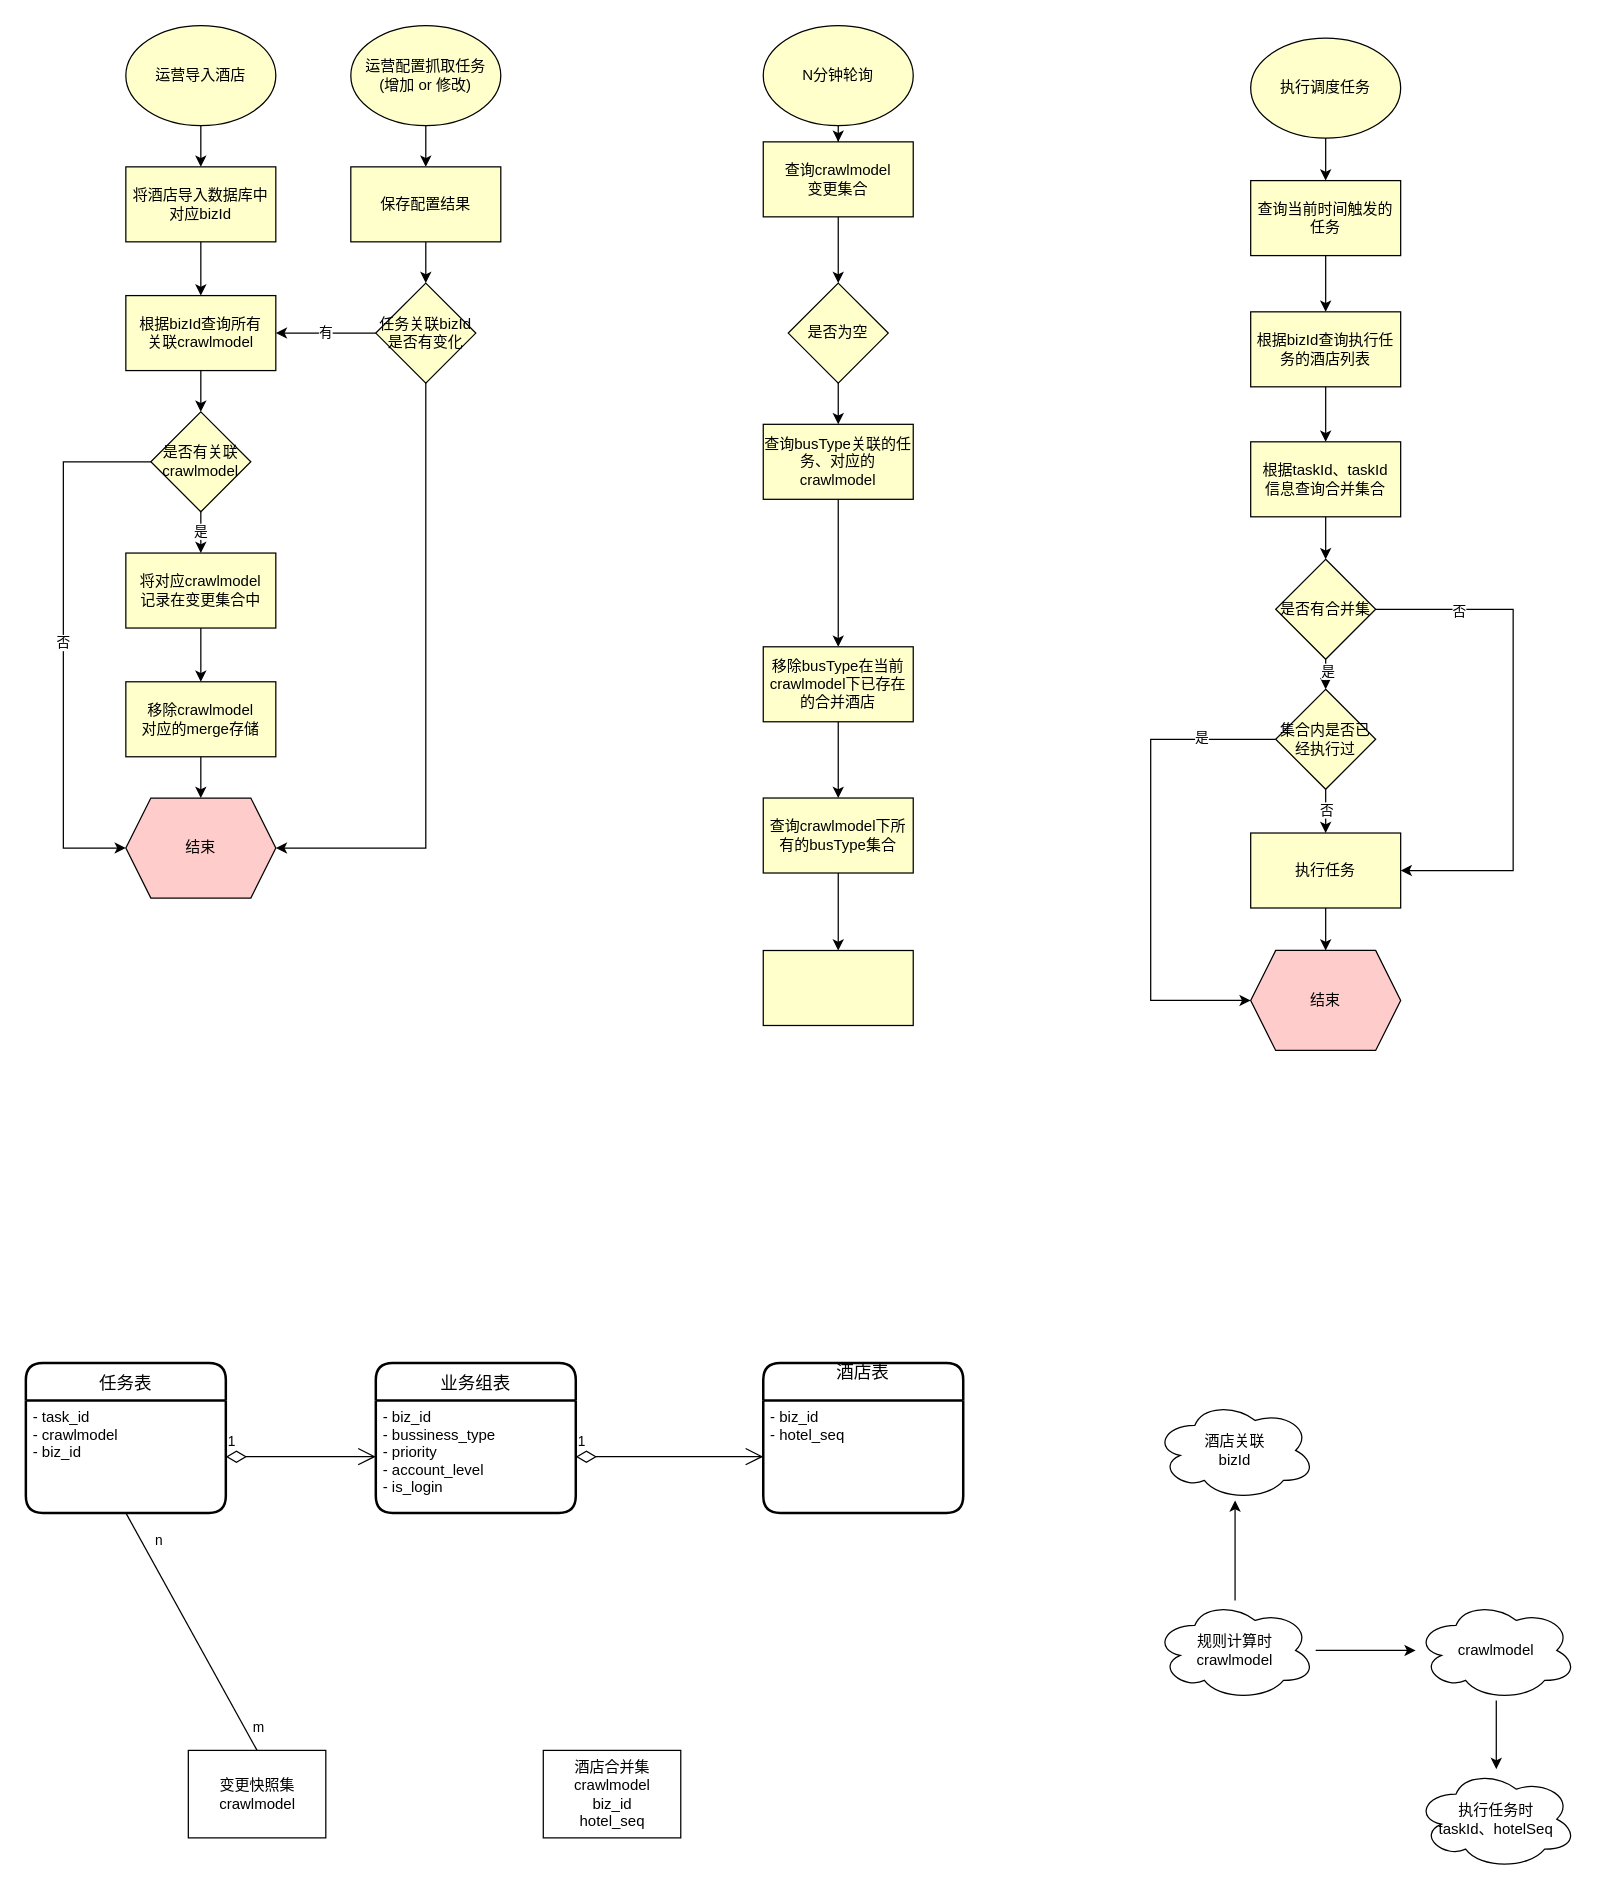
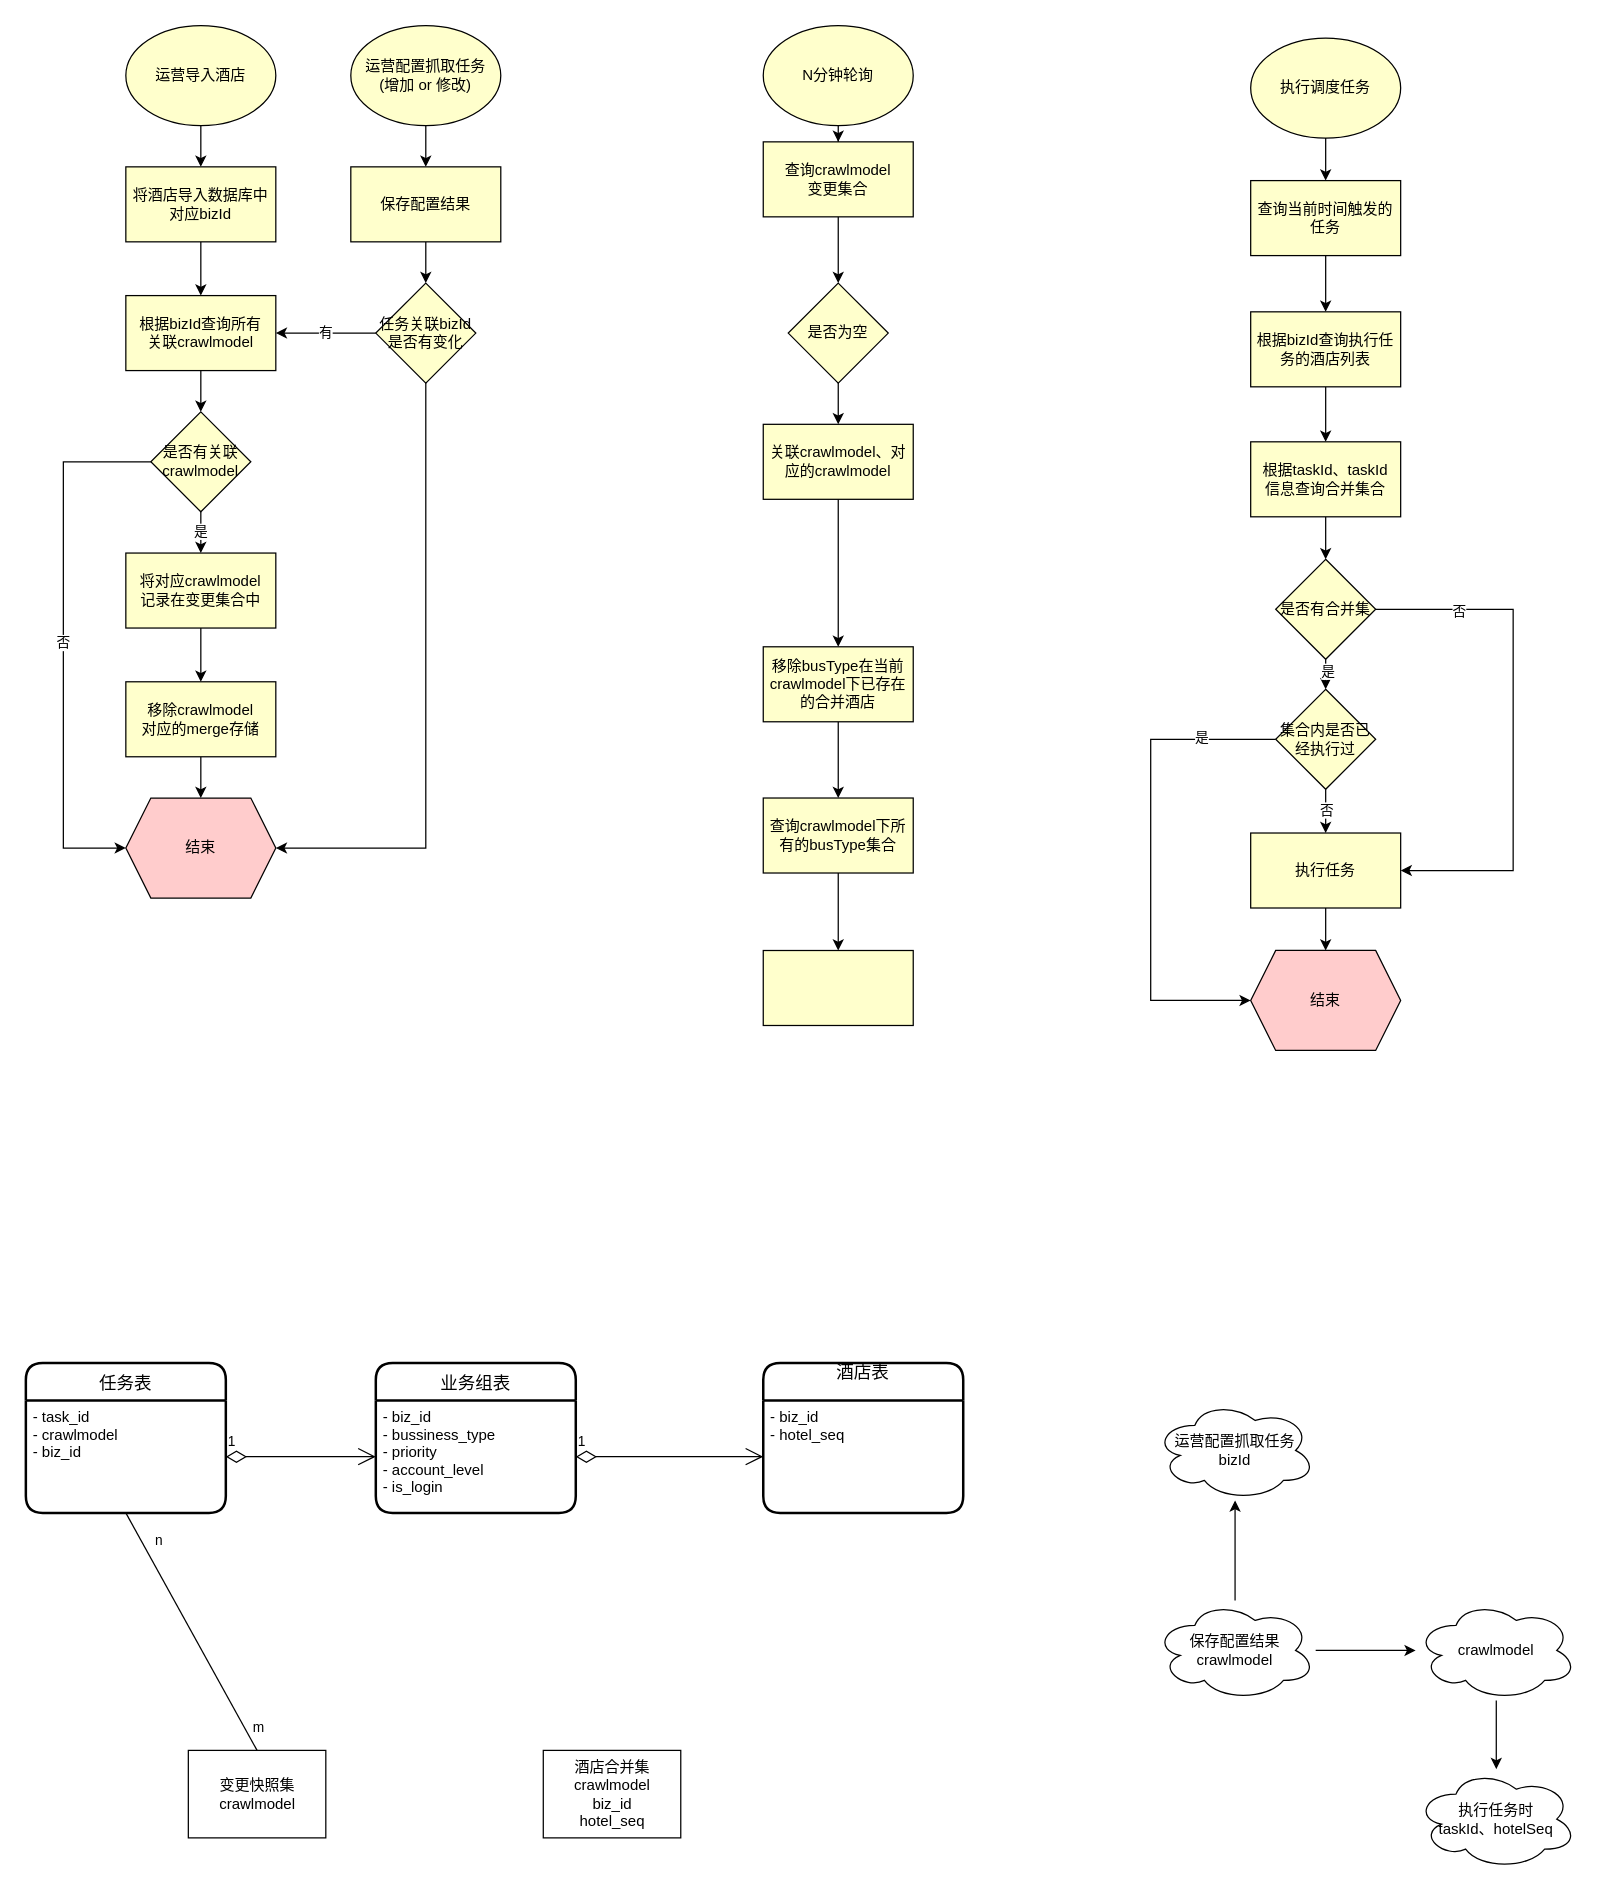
node "查询busType关联的任务、对应的crawlmodel": label "查询busType关联的任务、对应的crawlmodel" -> "关联crawlmodel、对应的crawlmodel"
node "酒店关联 bizId": label "酒店关联 bizId" -> "运营配置抓取任务 bizId"
node "规则计算时 crawlmodel": label "规则计算时 crawlmodel" -> "保存配置结果 crawlmodel"
